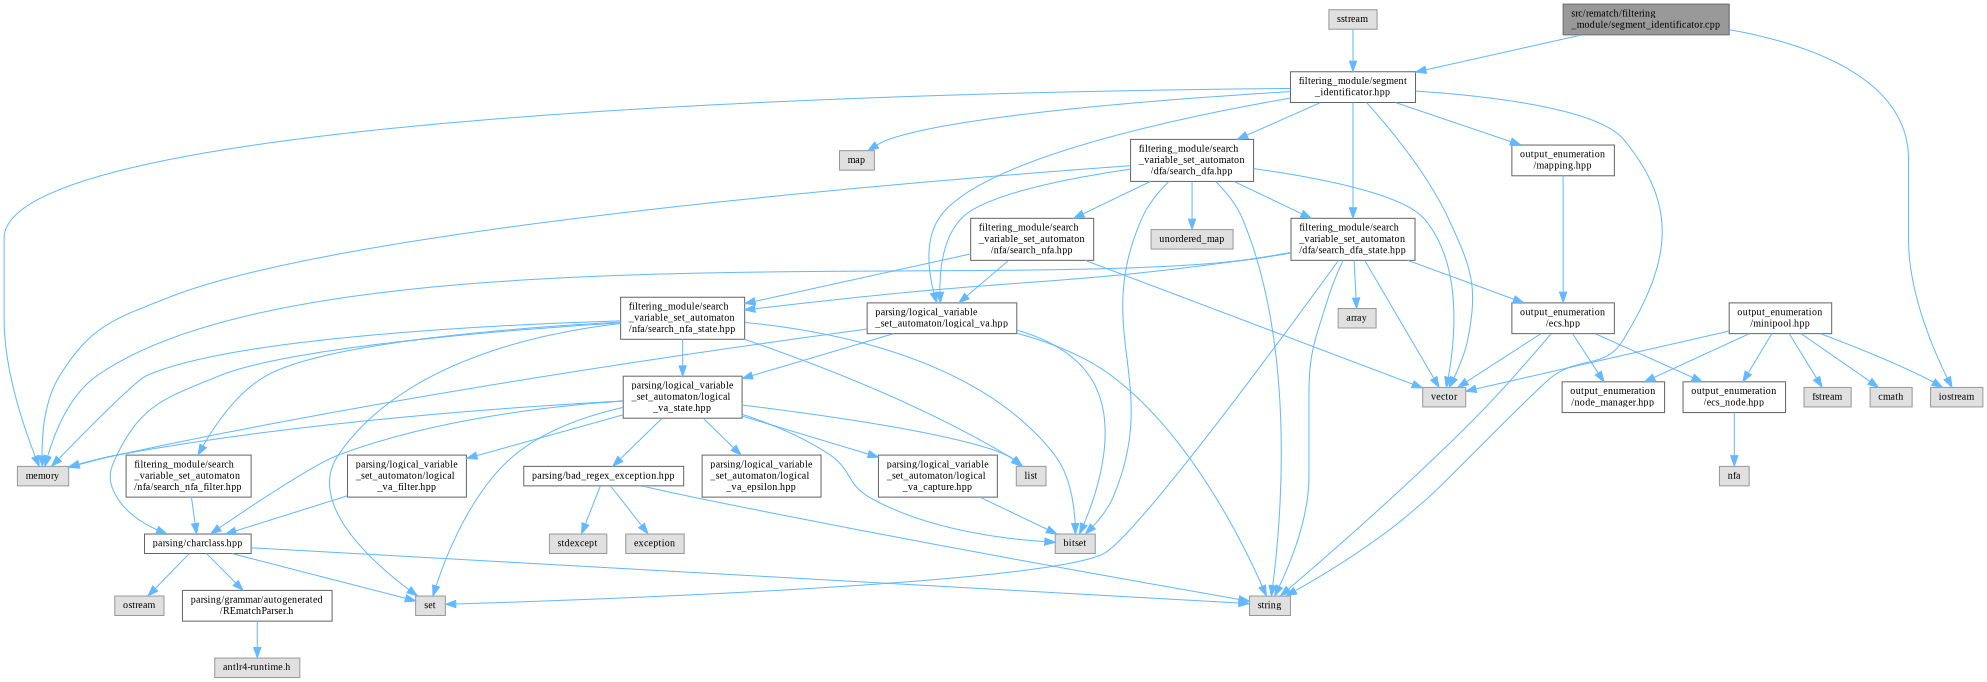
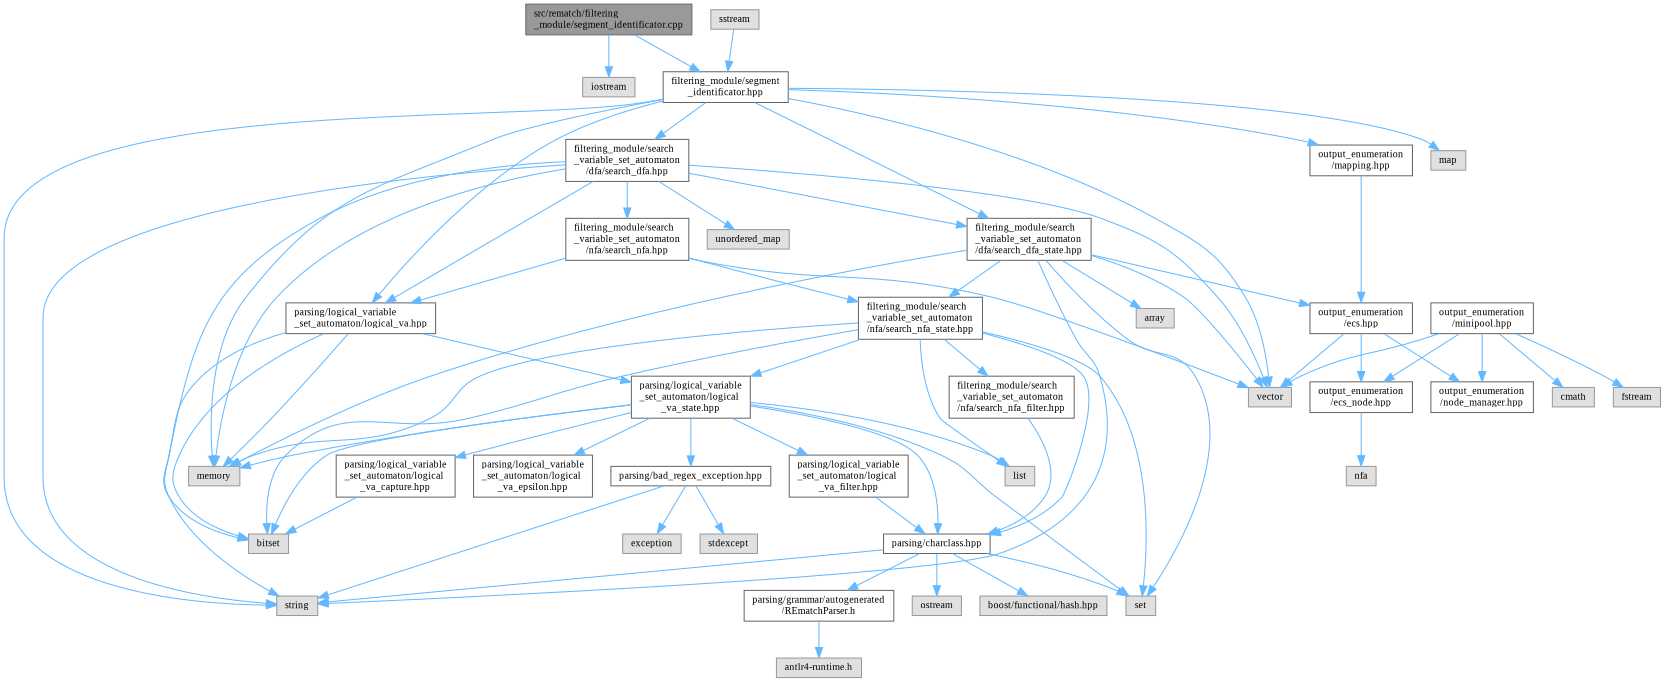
edge "output_enumeration /minipool.hpp" -> "iostream": removed
edge "output_enumeration /ecs.hpp" -> "string": removed
node "boost/functional/hash.hpp": added
